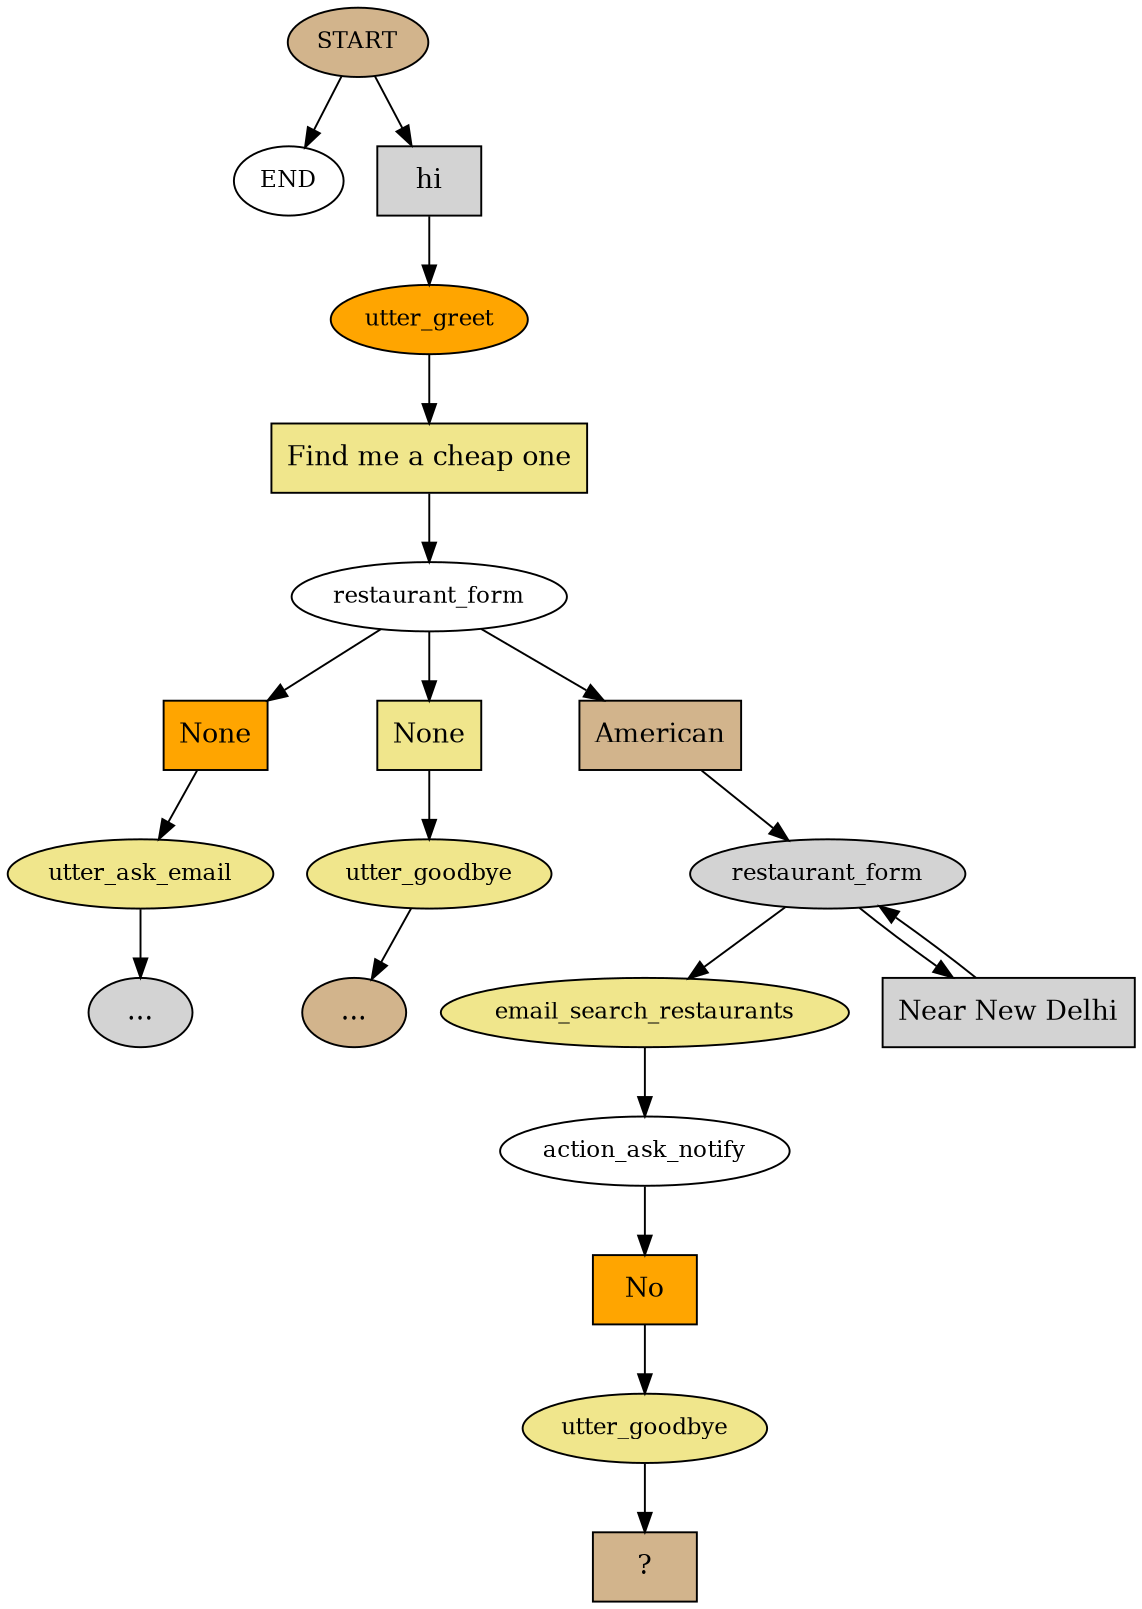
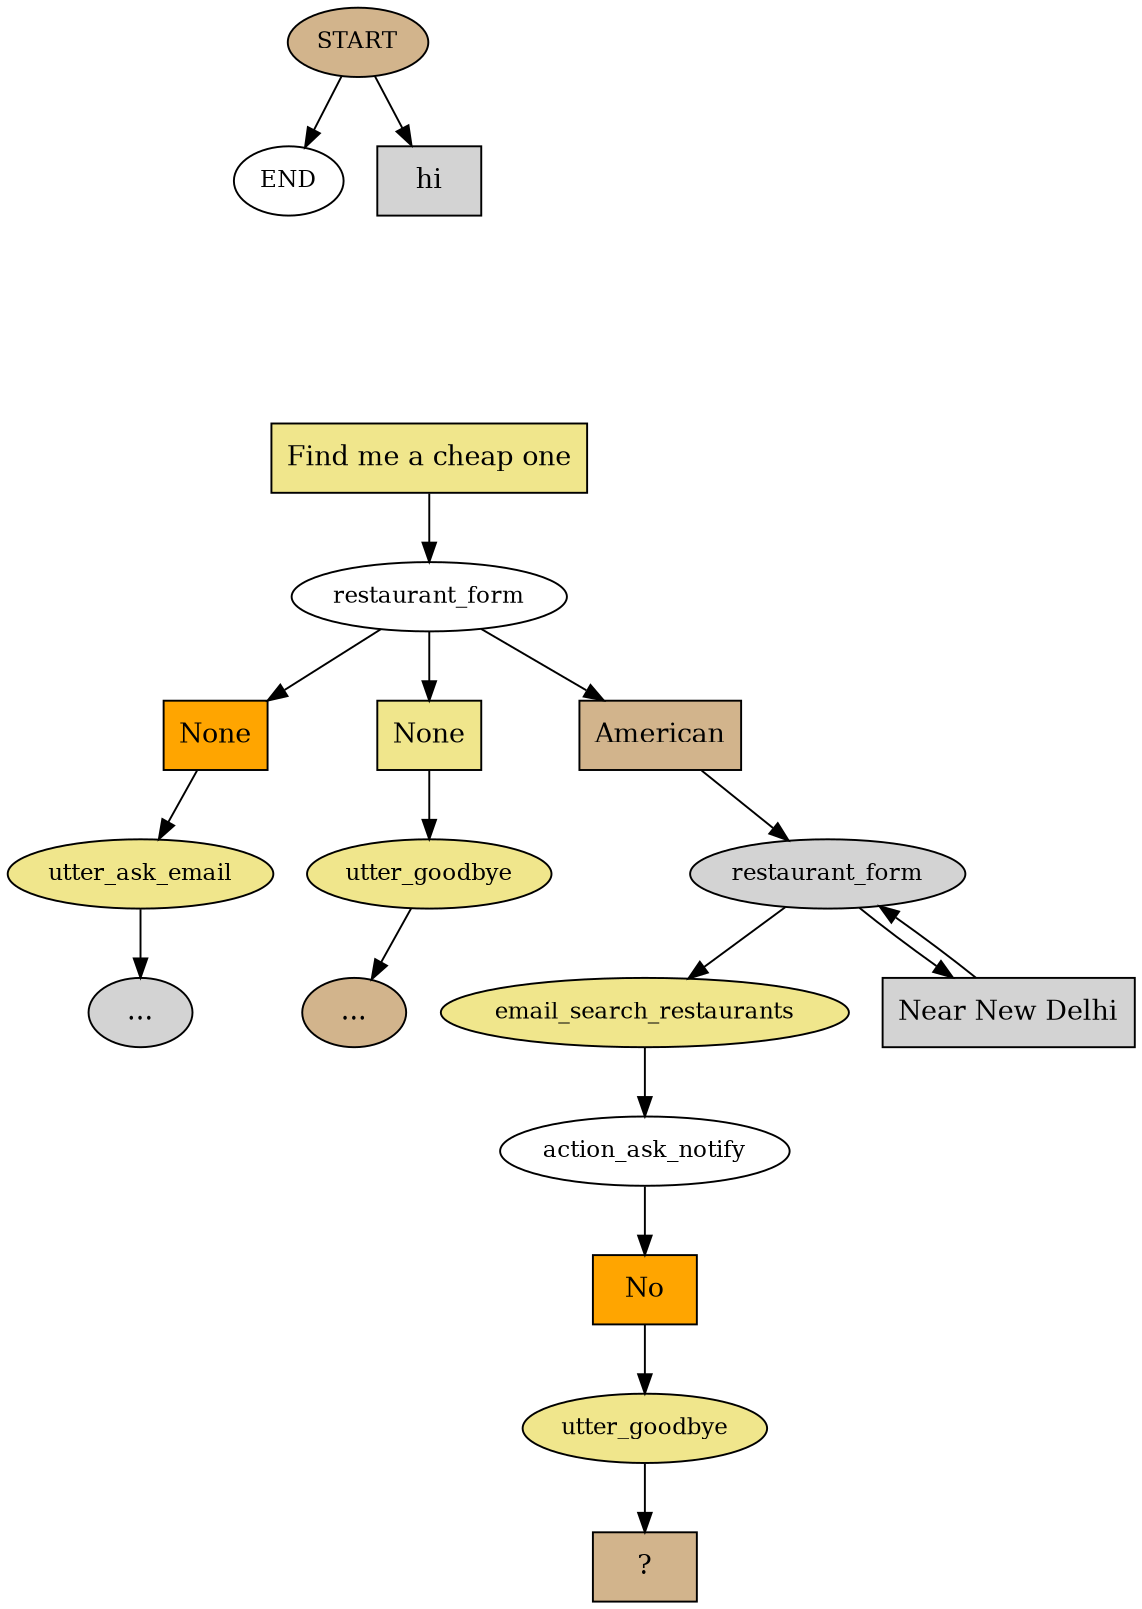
node "utter_greet": removed
